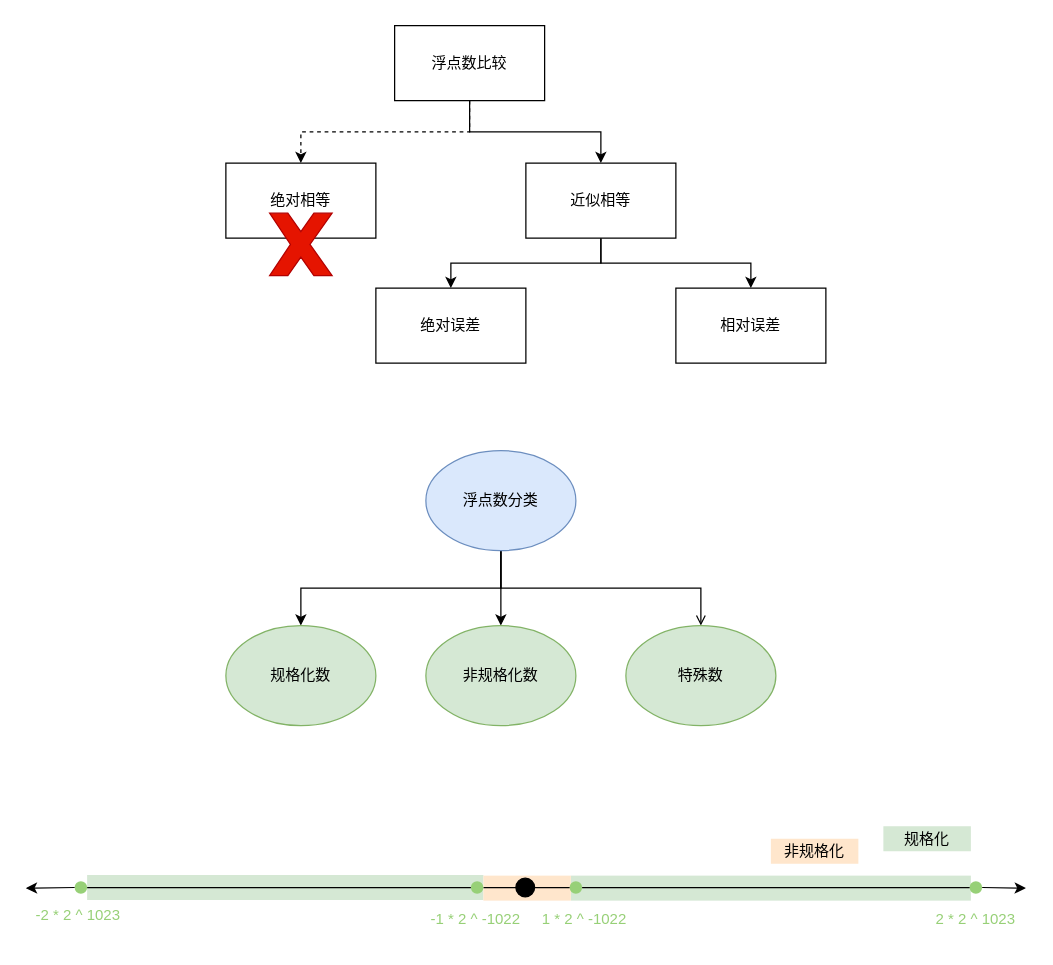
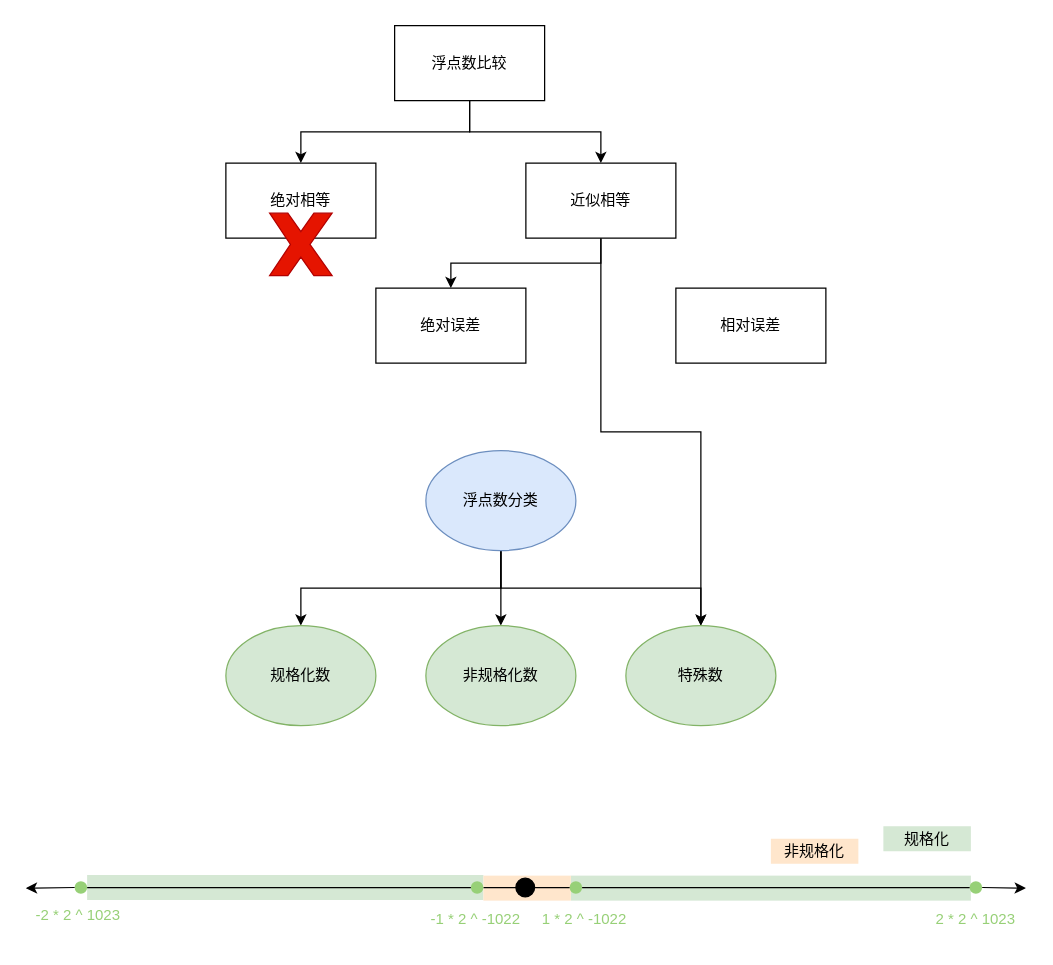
edge "浮点数比较" -> "绝对相等": style dashed -> solid
edge "近似相等" -> "相对误差": now "近似相等" -> "特殊数"
